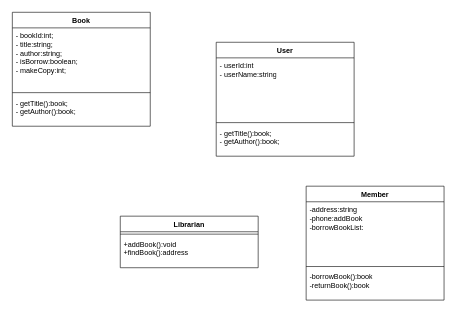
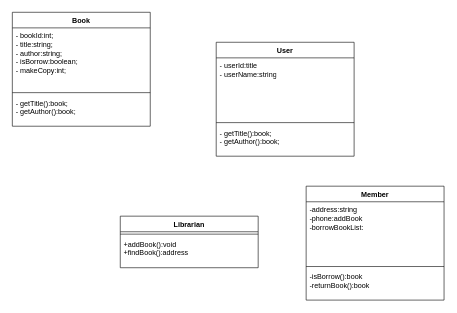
node "- userId:int - userName:string": label "- userId:int - userName:string" -> "- userId:title - userName:string"
node "-borrowBook():book -returnBook():book": label "-borrowBook():book -returnBook():book" -> "-isBorrow():book -returnBook():book"
